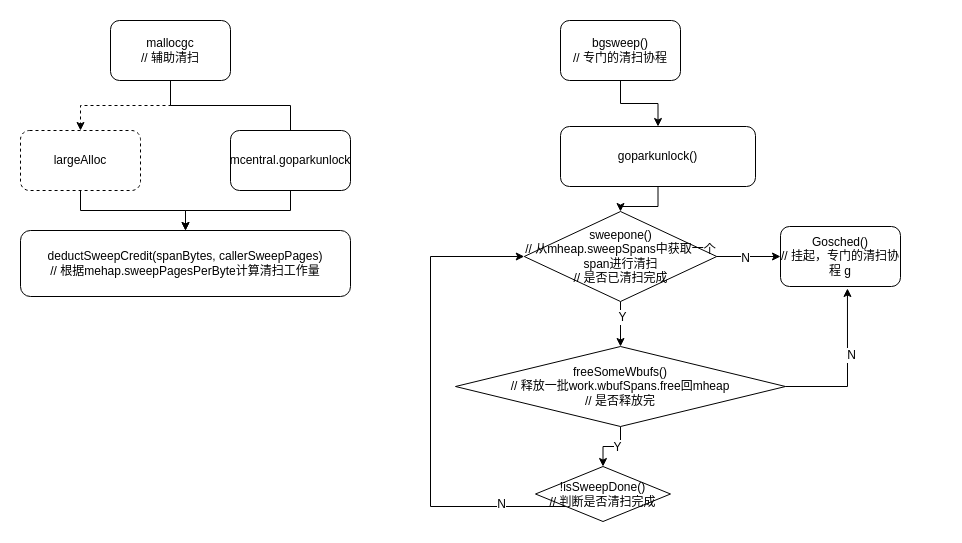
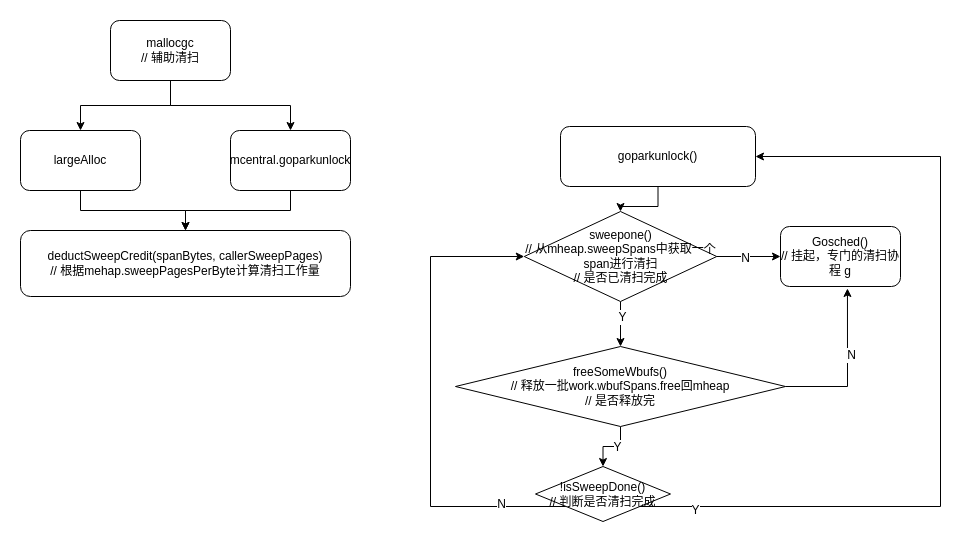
node "bgsweep() // 专门的清扫协程": removed
edge "bgsweep() // 专门的清扫协程" -> "goparkunlock()": removed
edge "mallocgc // 辅助清扫" -> "largeAlloc": style dashed -> solid
edge "mallocgc // 辅助清扫" -- "mcentral.goparkunlock": arrowhead none -> classic
node "largeAlloc": style dashed -> solid
edge "!isSweepDone() // 判断是否清扫完成" -> "goparkunlock()": added, label "Y"
